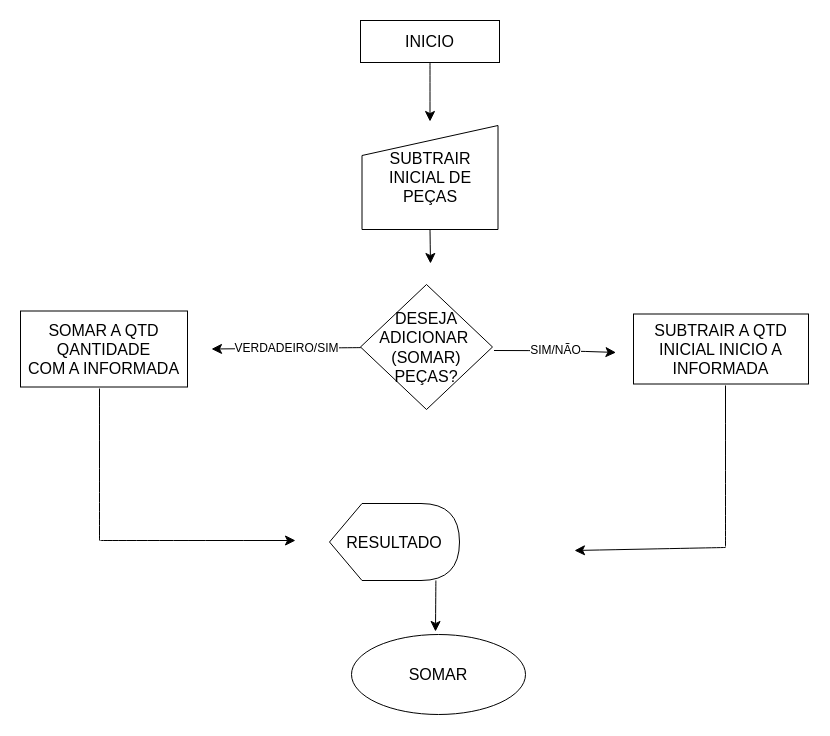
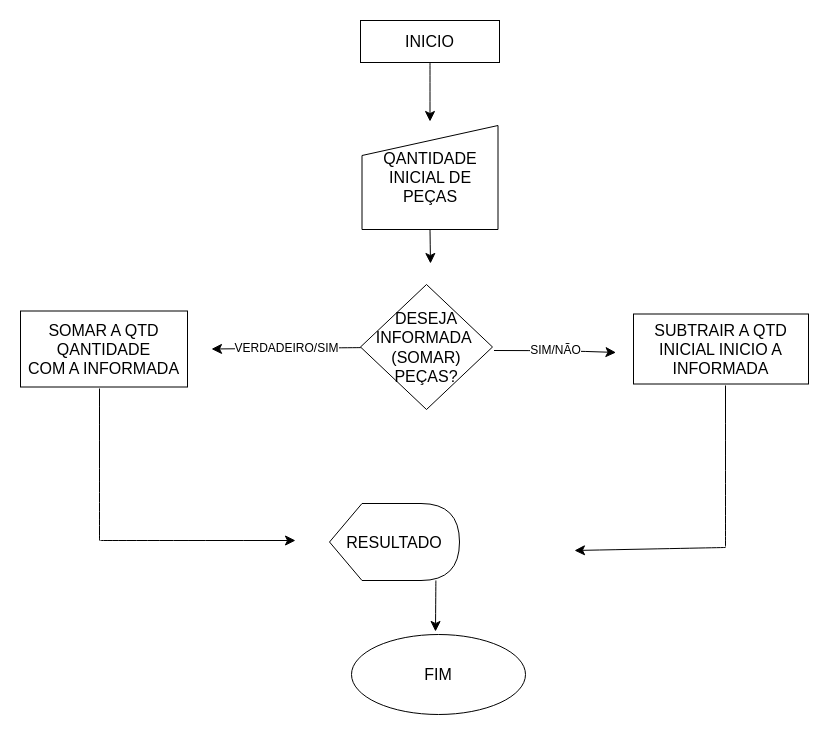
node "SUBTRAIR INICIAL DE PEÇAS": label "SUBTRAIR INICIAL DE PEÇAS" -> "QANTIDADE INICIAL DE PEÇAS"
node "DESEJA ADICIONAR (SOMAR) PEÇAS?": label "DESEJA ADICIONAR (SOMAR) PEÇAS?" -> "DESEJA INFORMADA (SOMAR) PEÇAS?"
node "SOMAR": label "SOMAR" -> "FIM"
